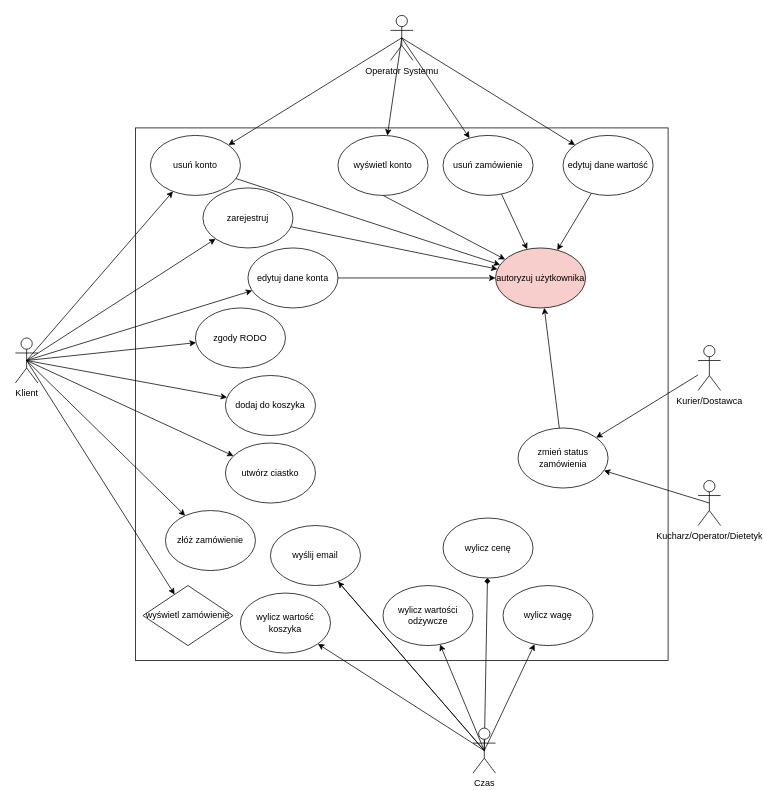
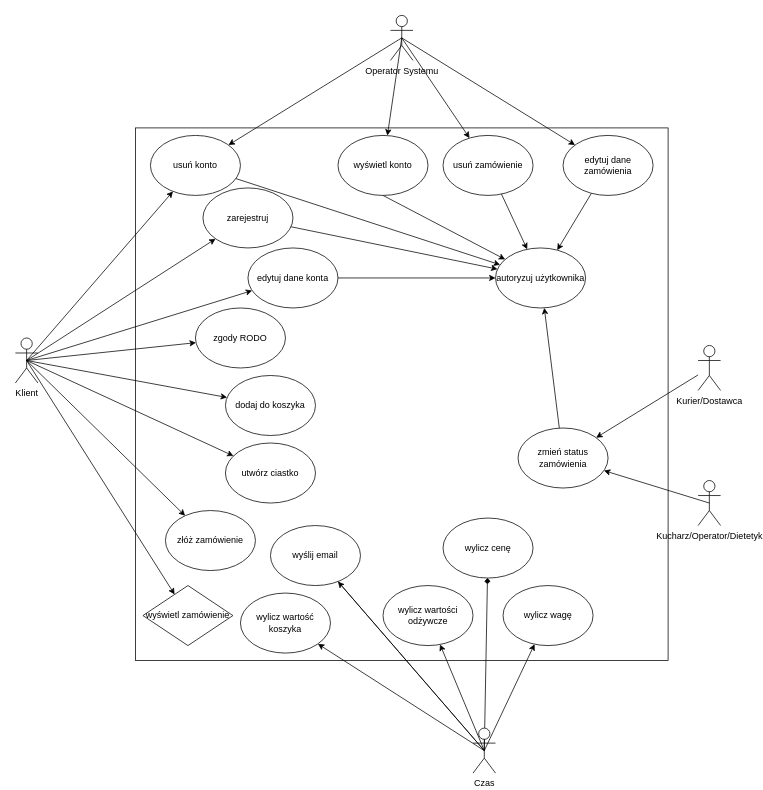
node "edytuj dane wartość": label "edytuj dane wartość" -> "edytuj dane zamówienia"
node "autoryzuj użytkownika": fillcolor #f8cecc -> #ffffff
